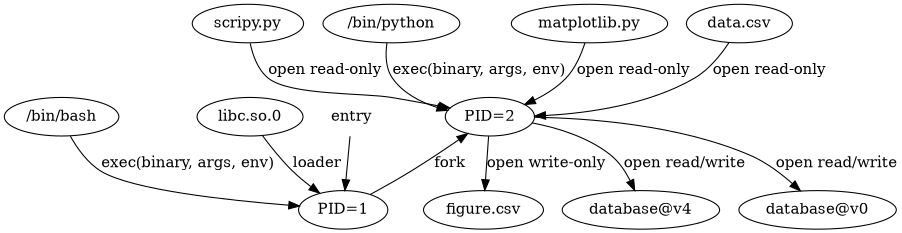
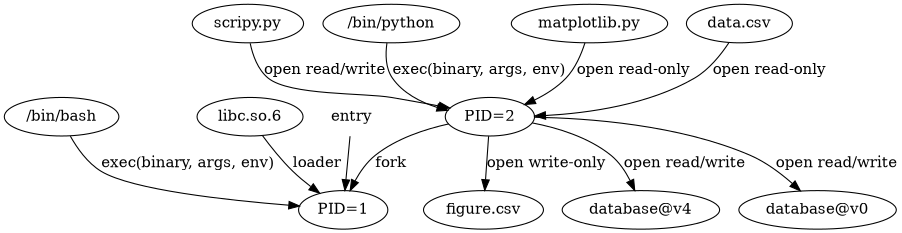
edge "scripy.py" -> "PID=2": label "open read-only" -> "open read/write"
node "libc.so.0": label "libc.so.0" -> "libc.so.6"
edge "PID=1" -> "PID=2": reversed
